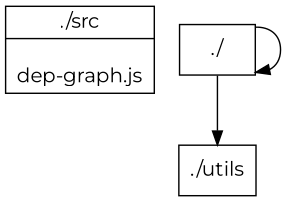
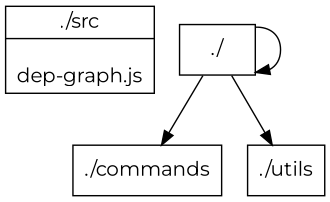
node "./commands": added
